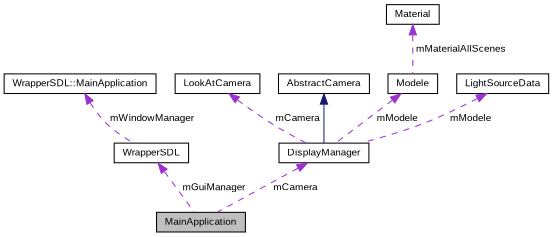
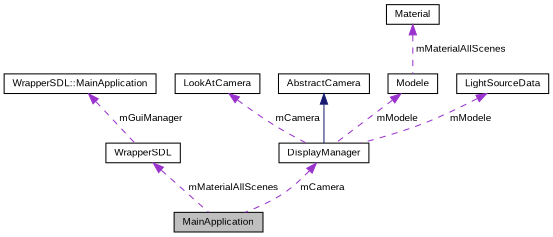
edge "WrapperSDL" -> "WrapperSDL::MainApplication": label " mWindowManager" -> " mGuiManager"
edge "MainApplication" -> "WrapperSDL": label " mGuiManager" -> " mMaterialAllScenes"
